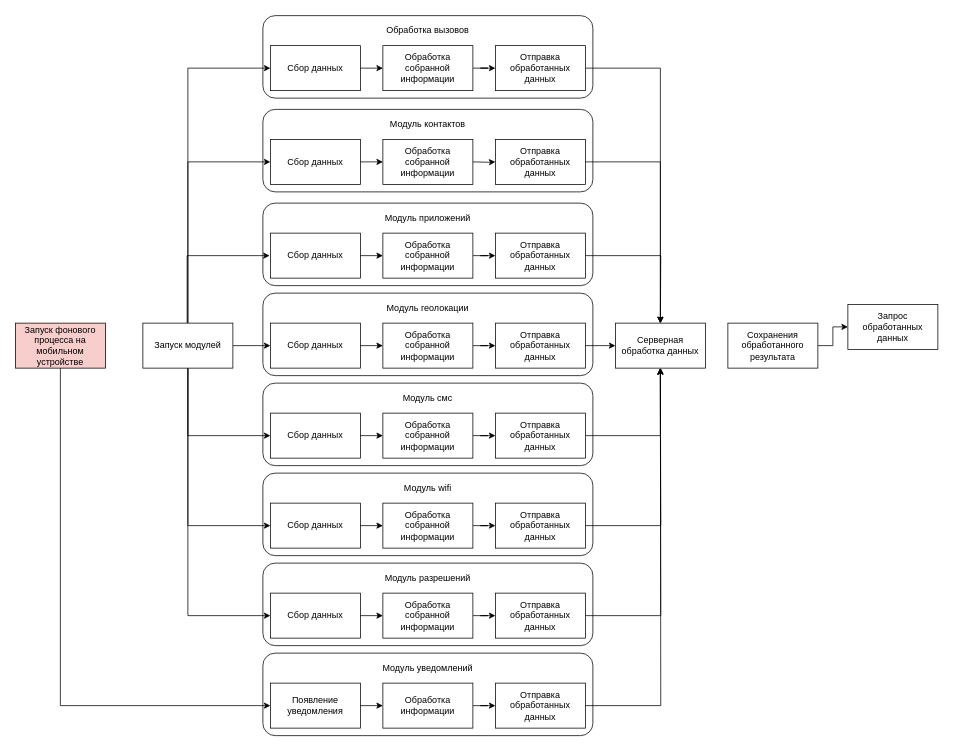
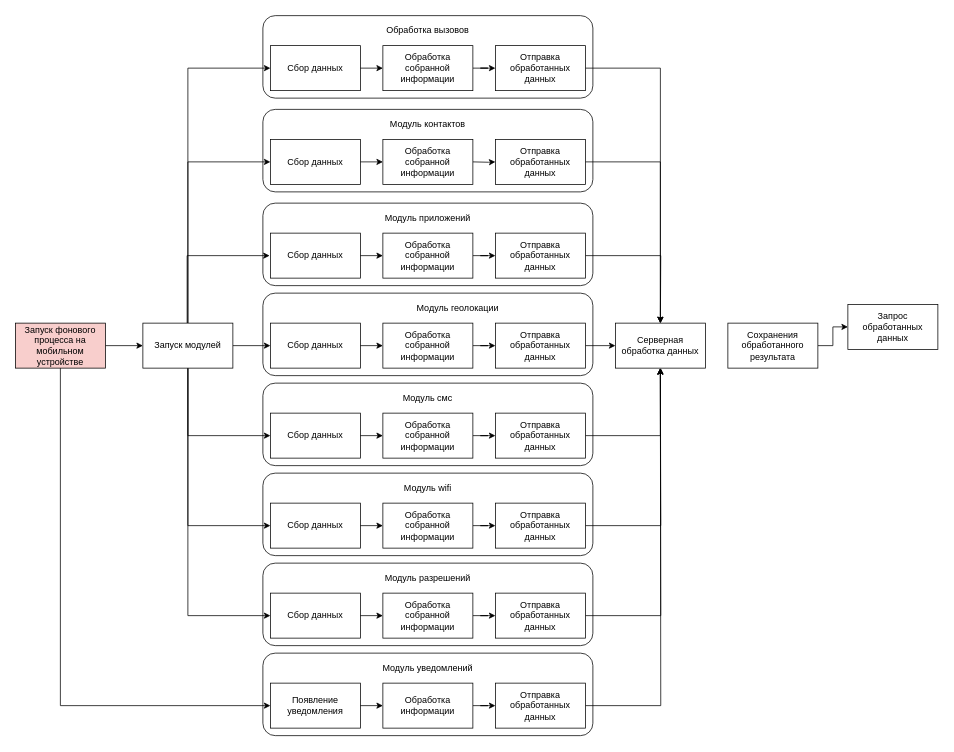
node "Модуль геолокации": moved (428, 308) -> (458, 308)
edge "Запуск фонового процесса на мобильном устройстве" -> "Запуск модулей": added
